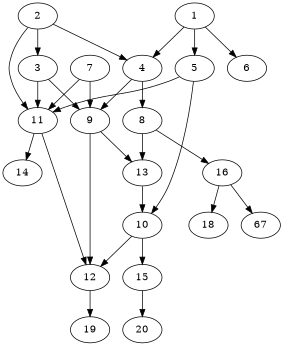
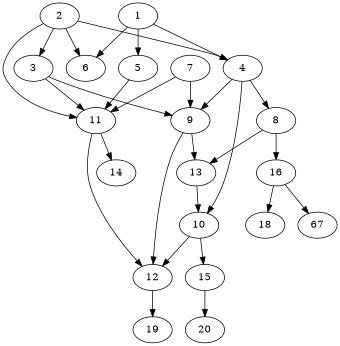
edge "2" -> "6": added
edge "5" -> "10": now "4" -> "10"
